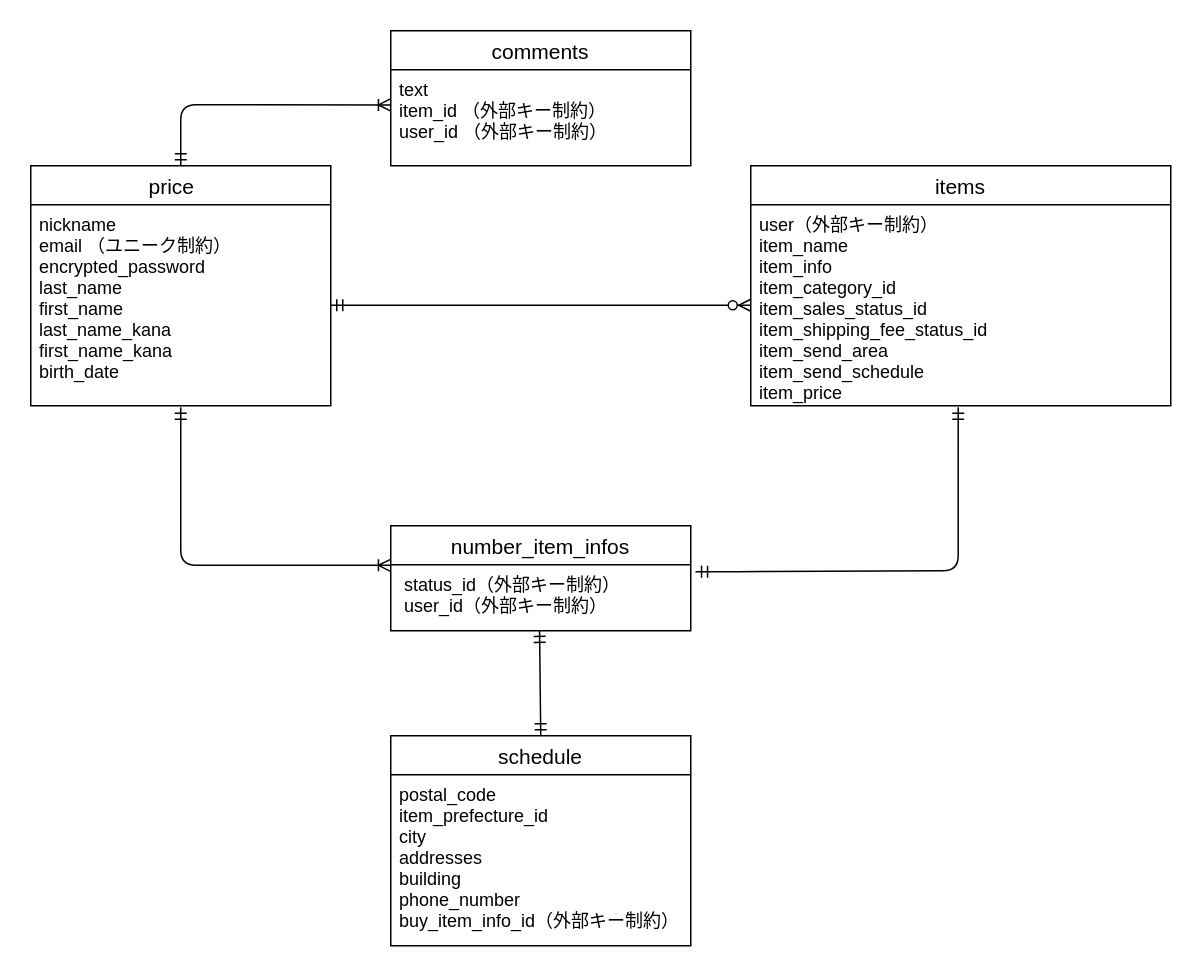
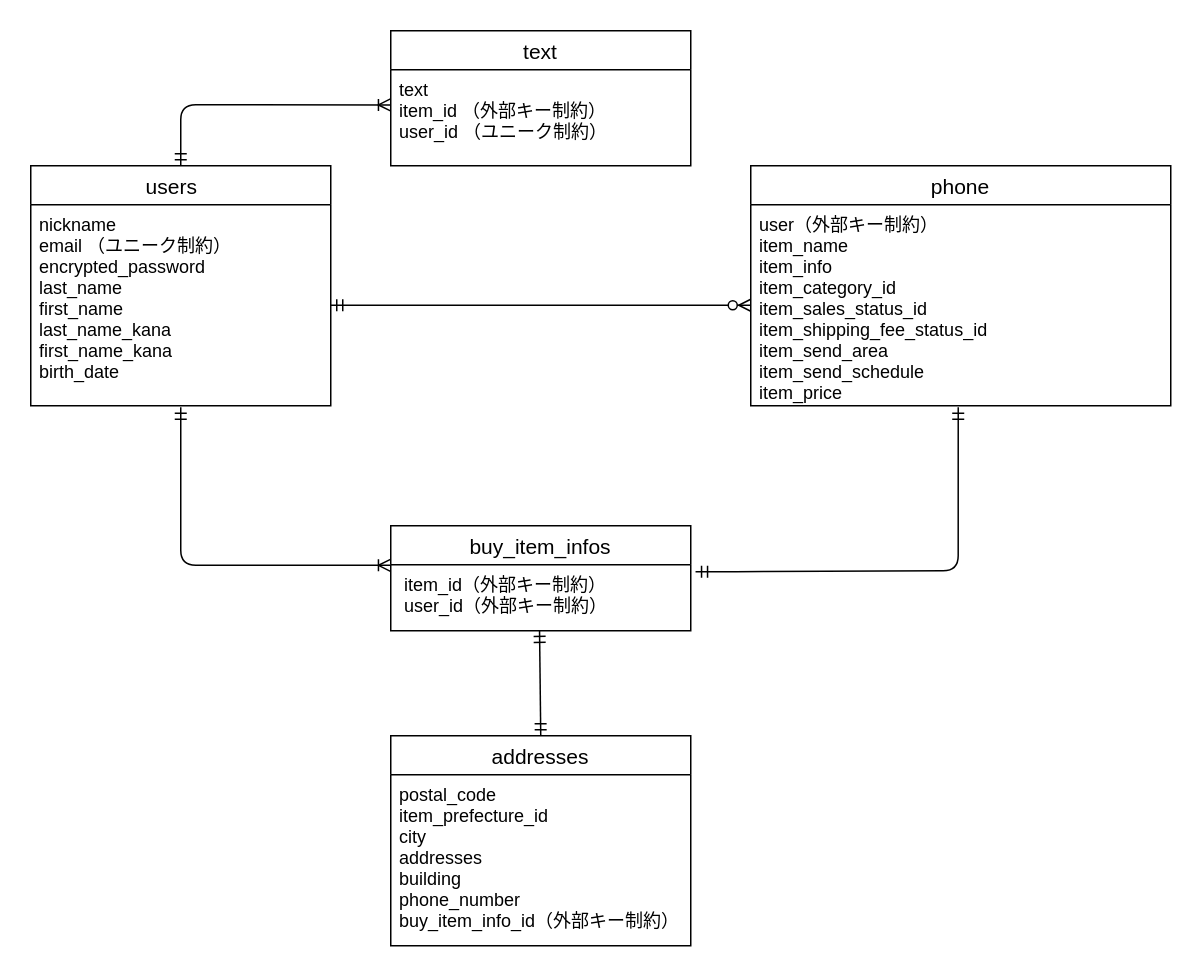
node "comments": label "comments" -> "text"
node "text item_id （外部キー制約） user_id （外部キー制約）": label "text item_id （外部キー制約） user_id （外部キー制約）" -> "text item_id （外部キー制約） user_id （ユニーク制約）"
node "price": label "price" -> "users"
node "items": label "items" -> "phone"
node "number_item_infos": label "number_item_infos" -> "buy_item_infos"
node "status_id（外部キー制約） user_id（外部キー制約）": label "status_id（外部キー制約） user_id（外部キー制約）" -> "item_id（外部キー制約） user_id（外部キー制約）"
node "schedule": label "schedule" -> "addresses"
